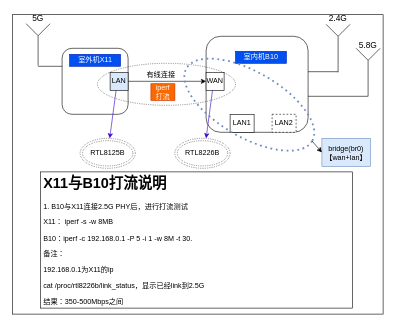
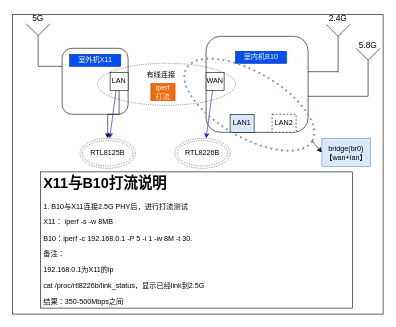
node "LAN": fillcolor #dae8fc -> #ffffff
edge "LAN" -> "WAN": now "LAN" -> "RTL8125B"
node "LAN1": fillcolor #ffffff -> #dae8fc
